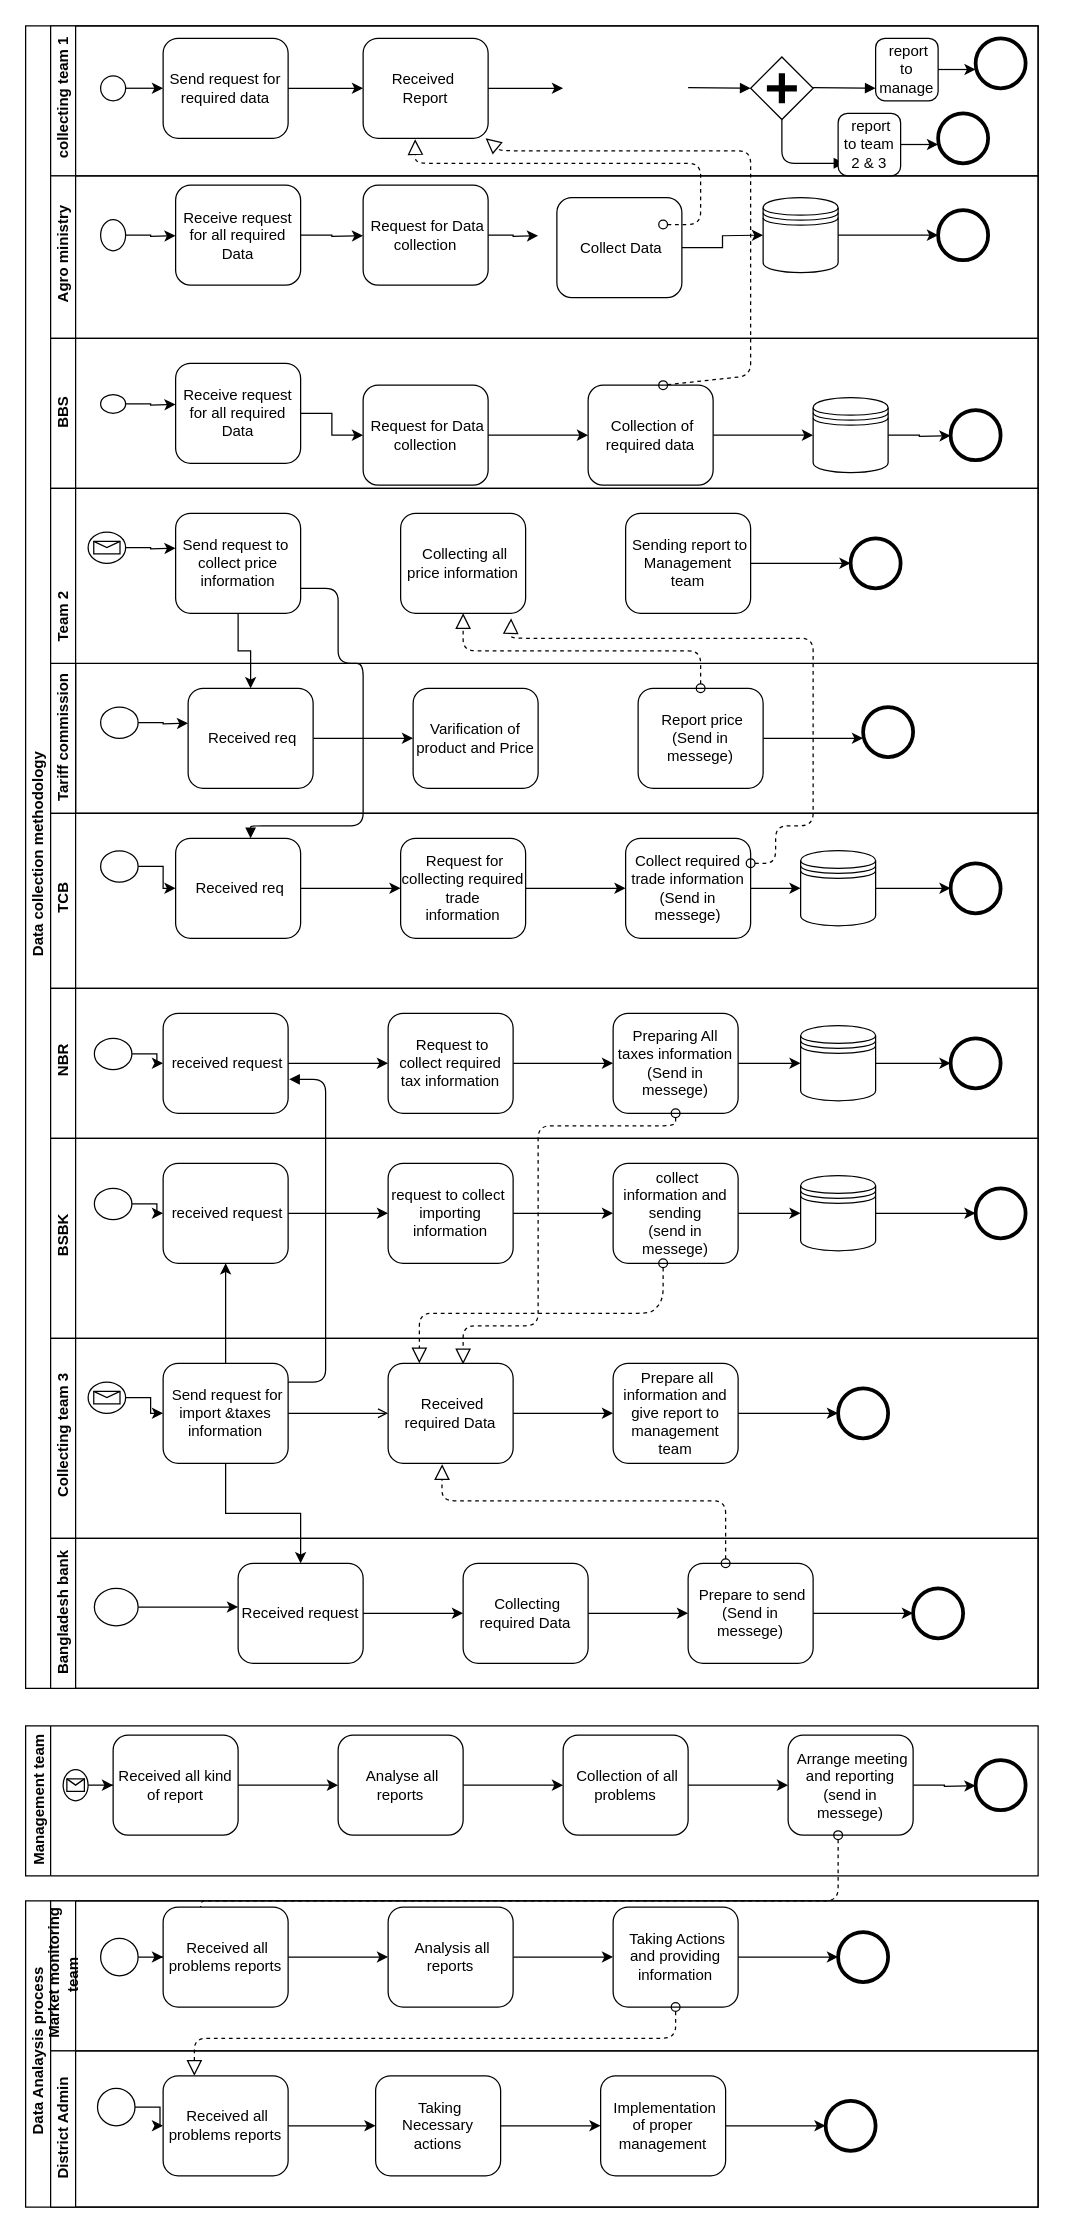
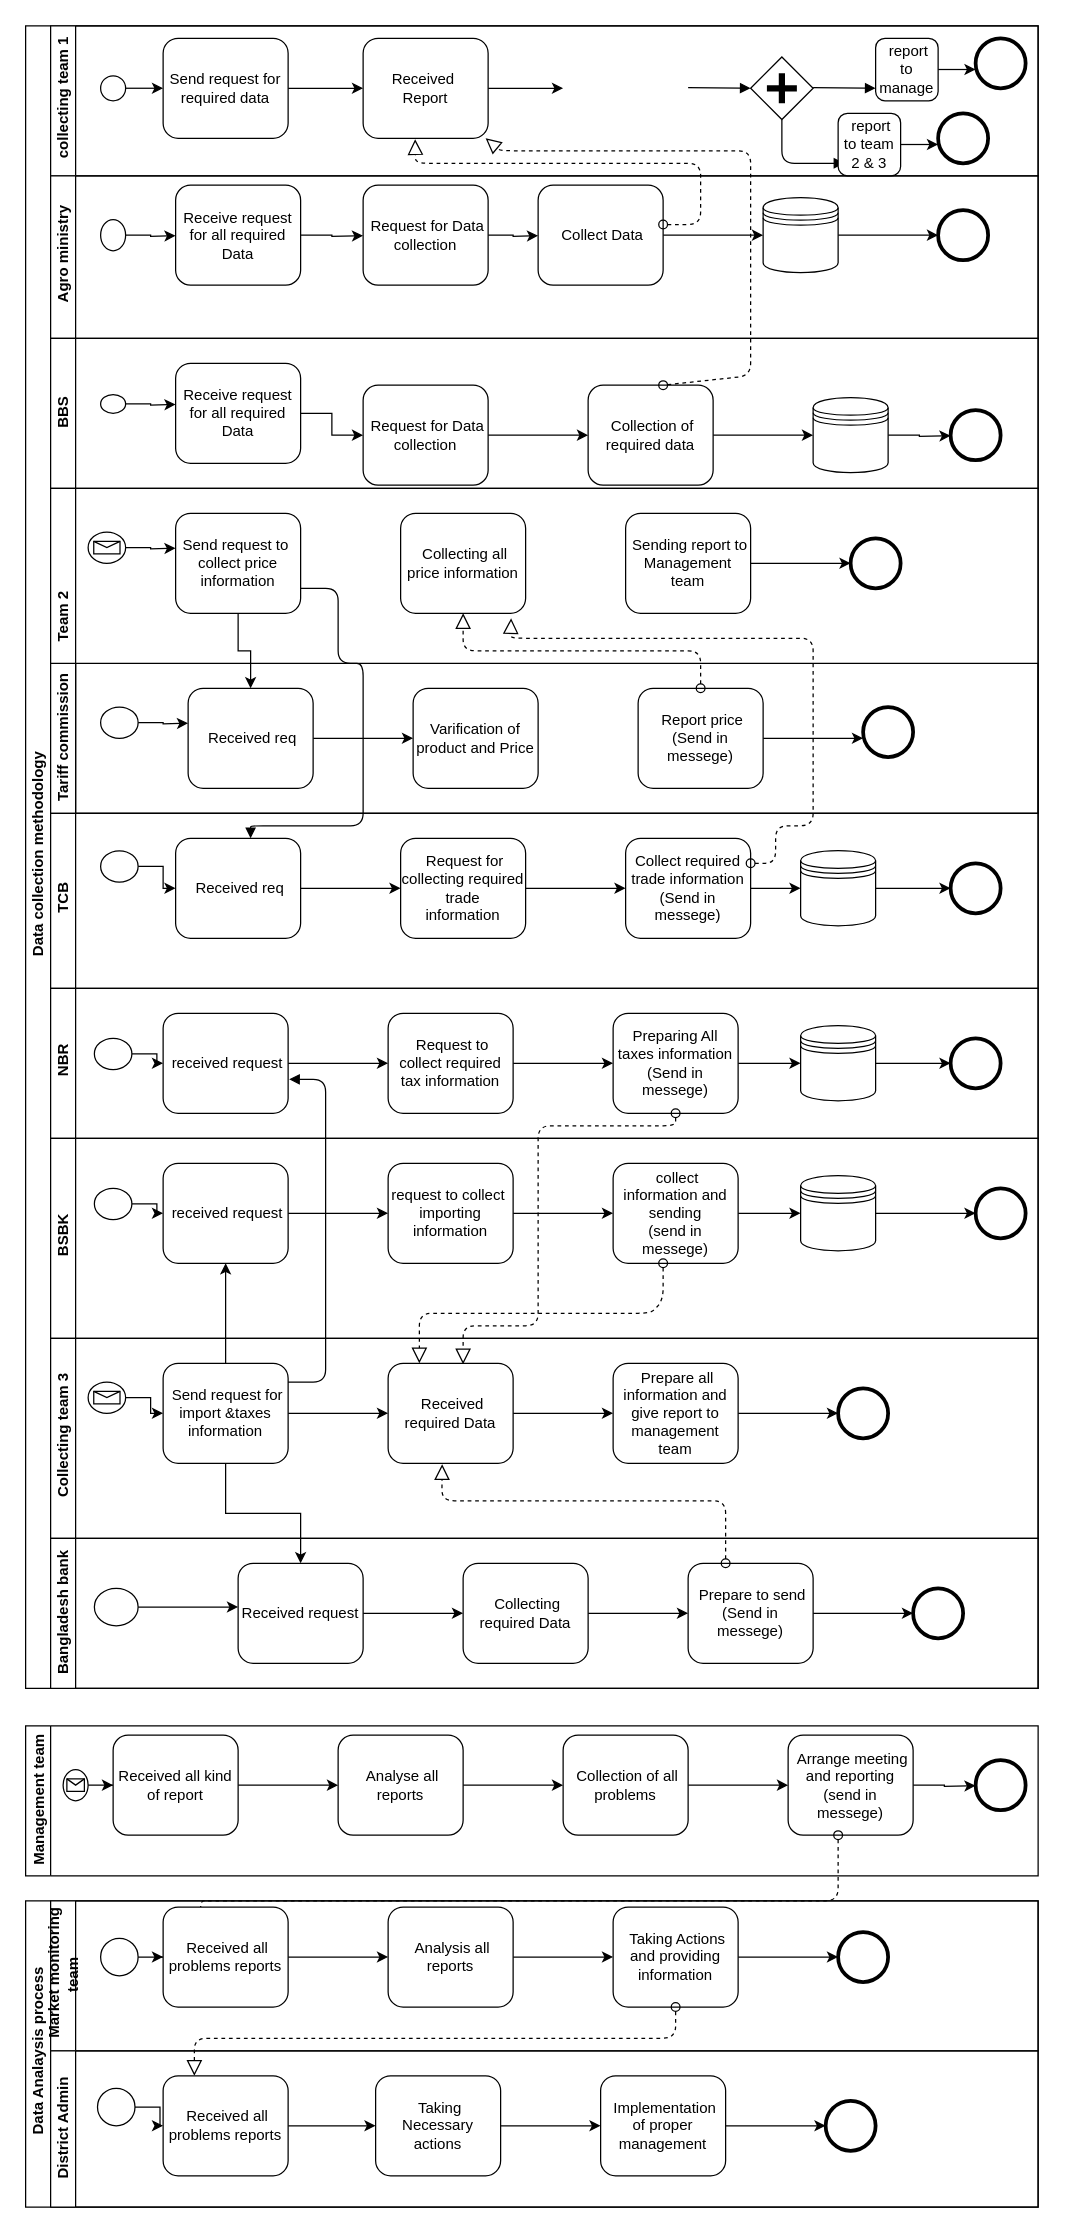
node "Collect Data": moved (619, 248) -> (601, 235)
edge "Send request for import &taxes information" -> "Received required Data": arrowhead open -> classic
